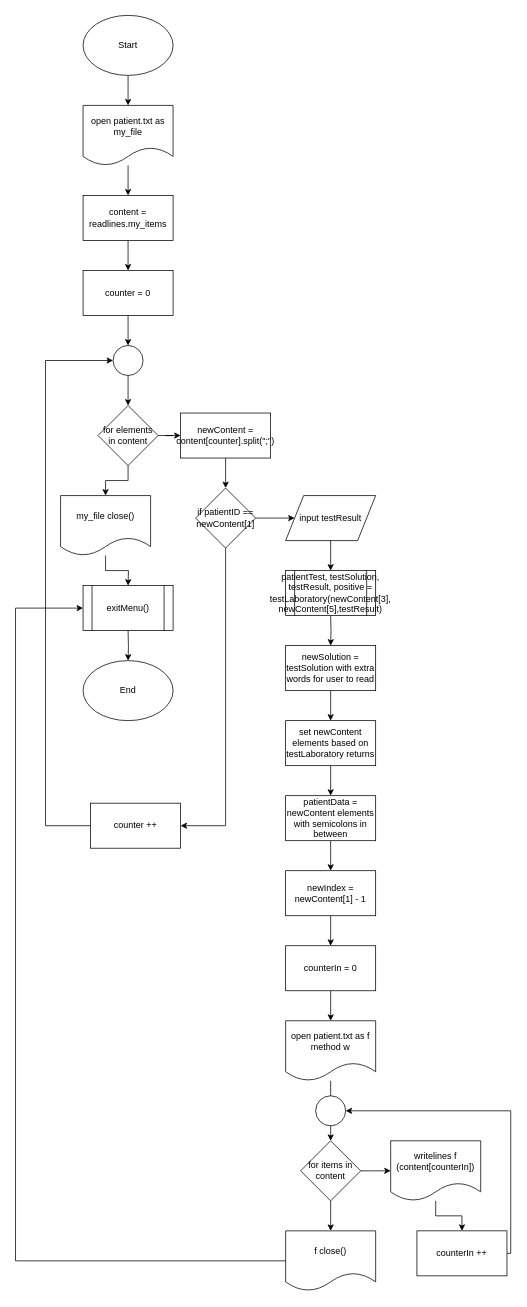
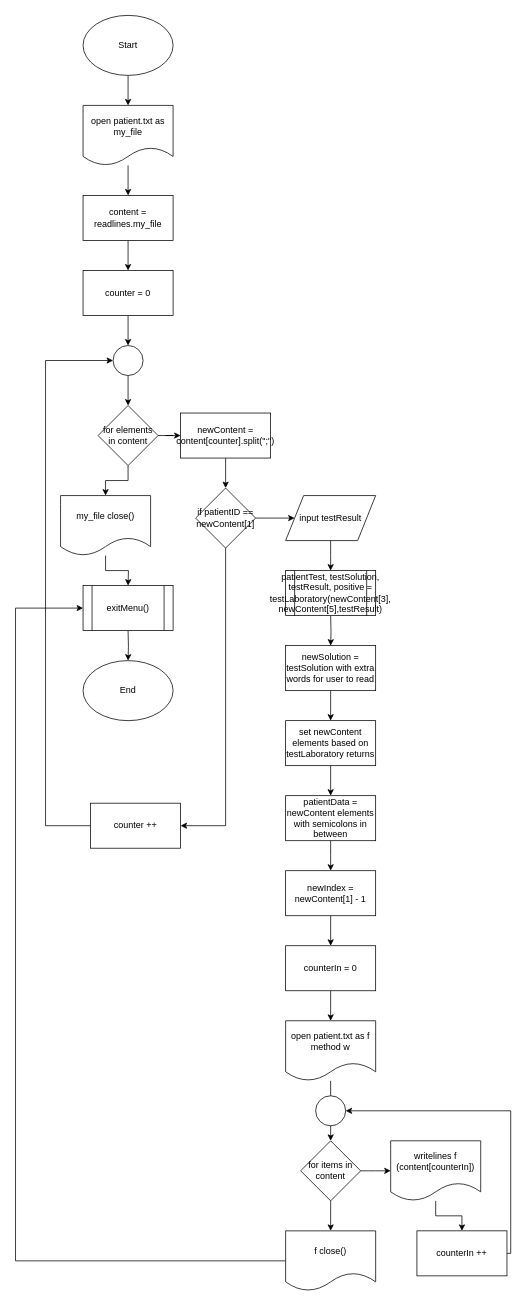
node "content = readlines.my_items": label "content = readlines.my_items" -> "content = readlines.my_file"
